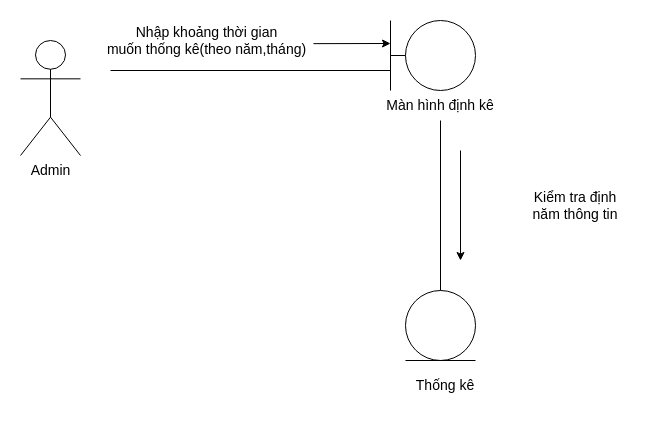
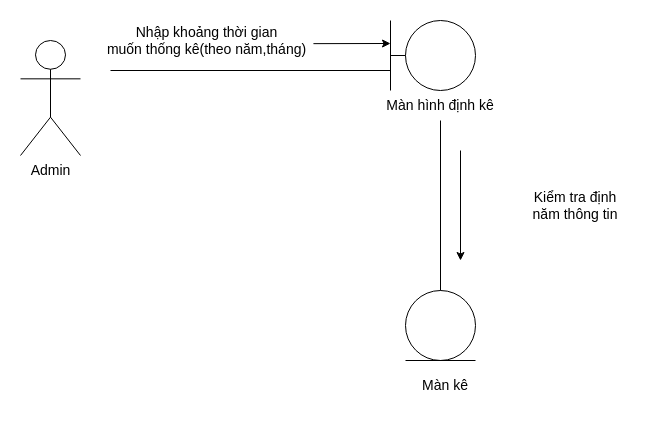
node "Thống kê": label "Thống kê" -> "Màn kê"
